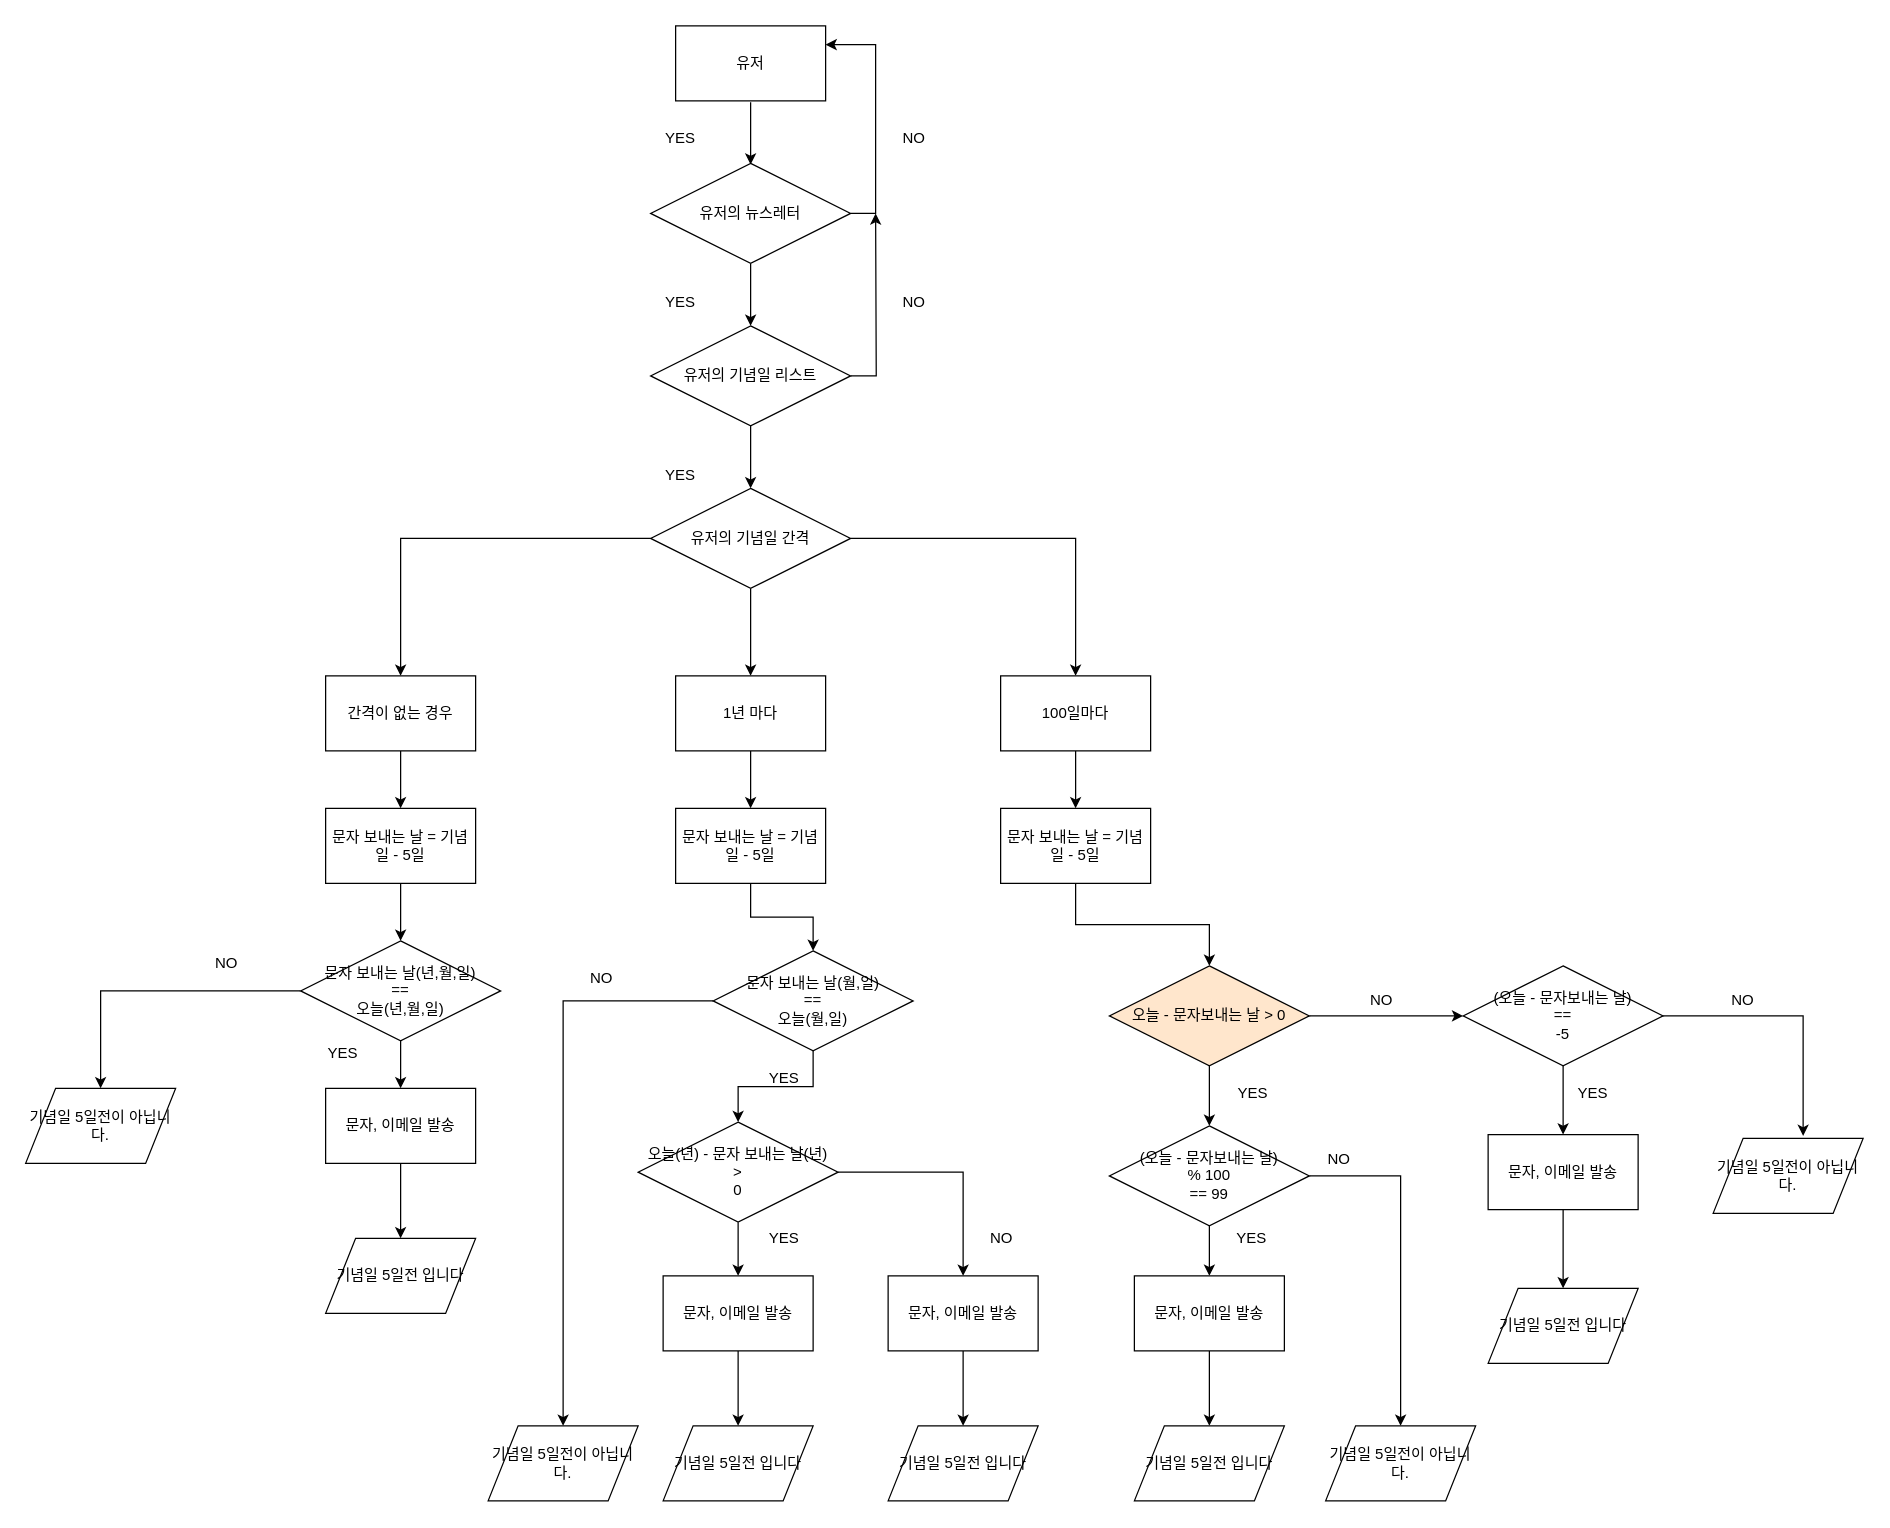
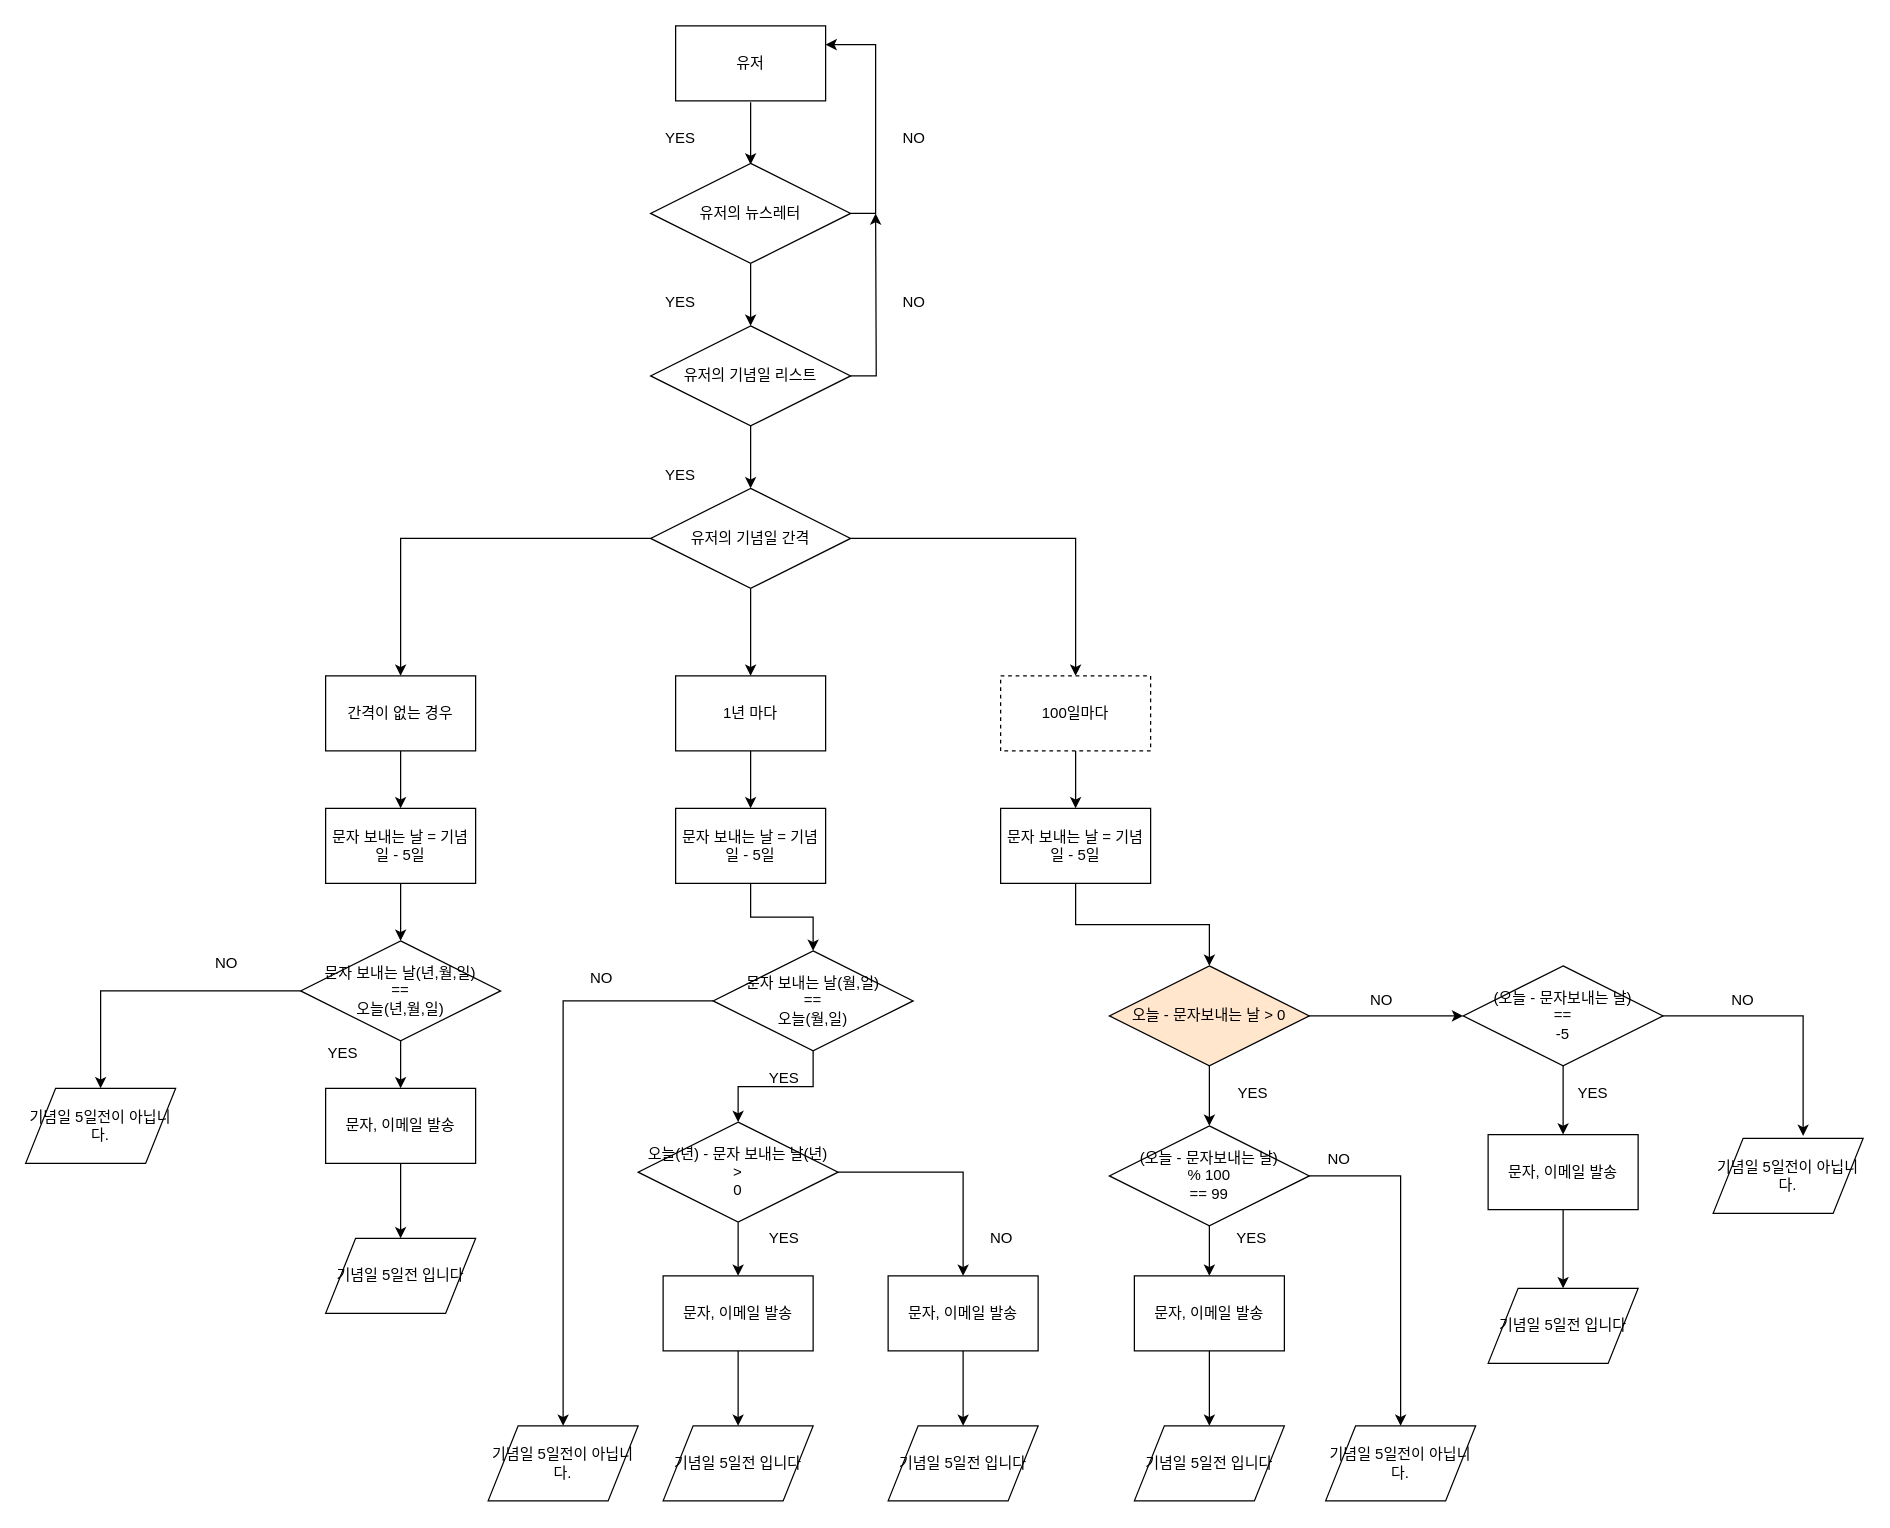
node "100일마다": style solid -> dashed
